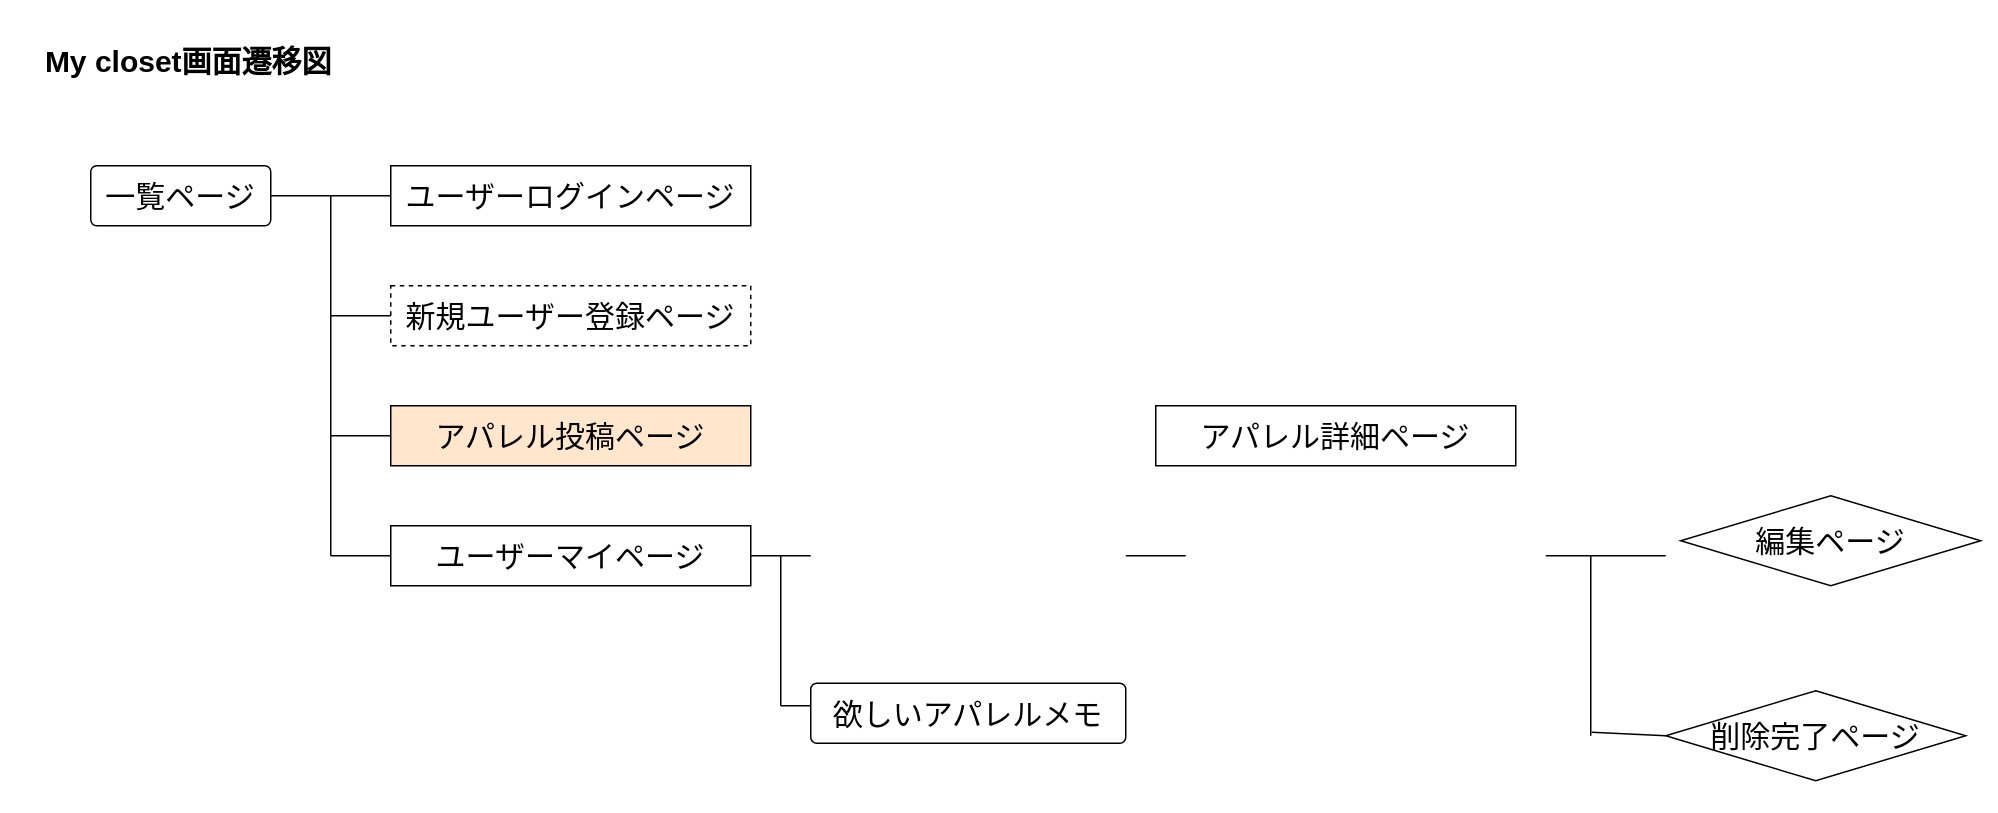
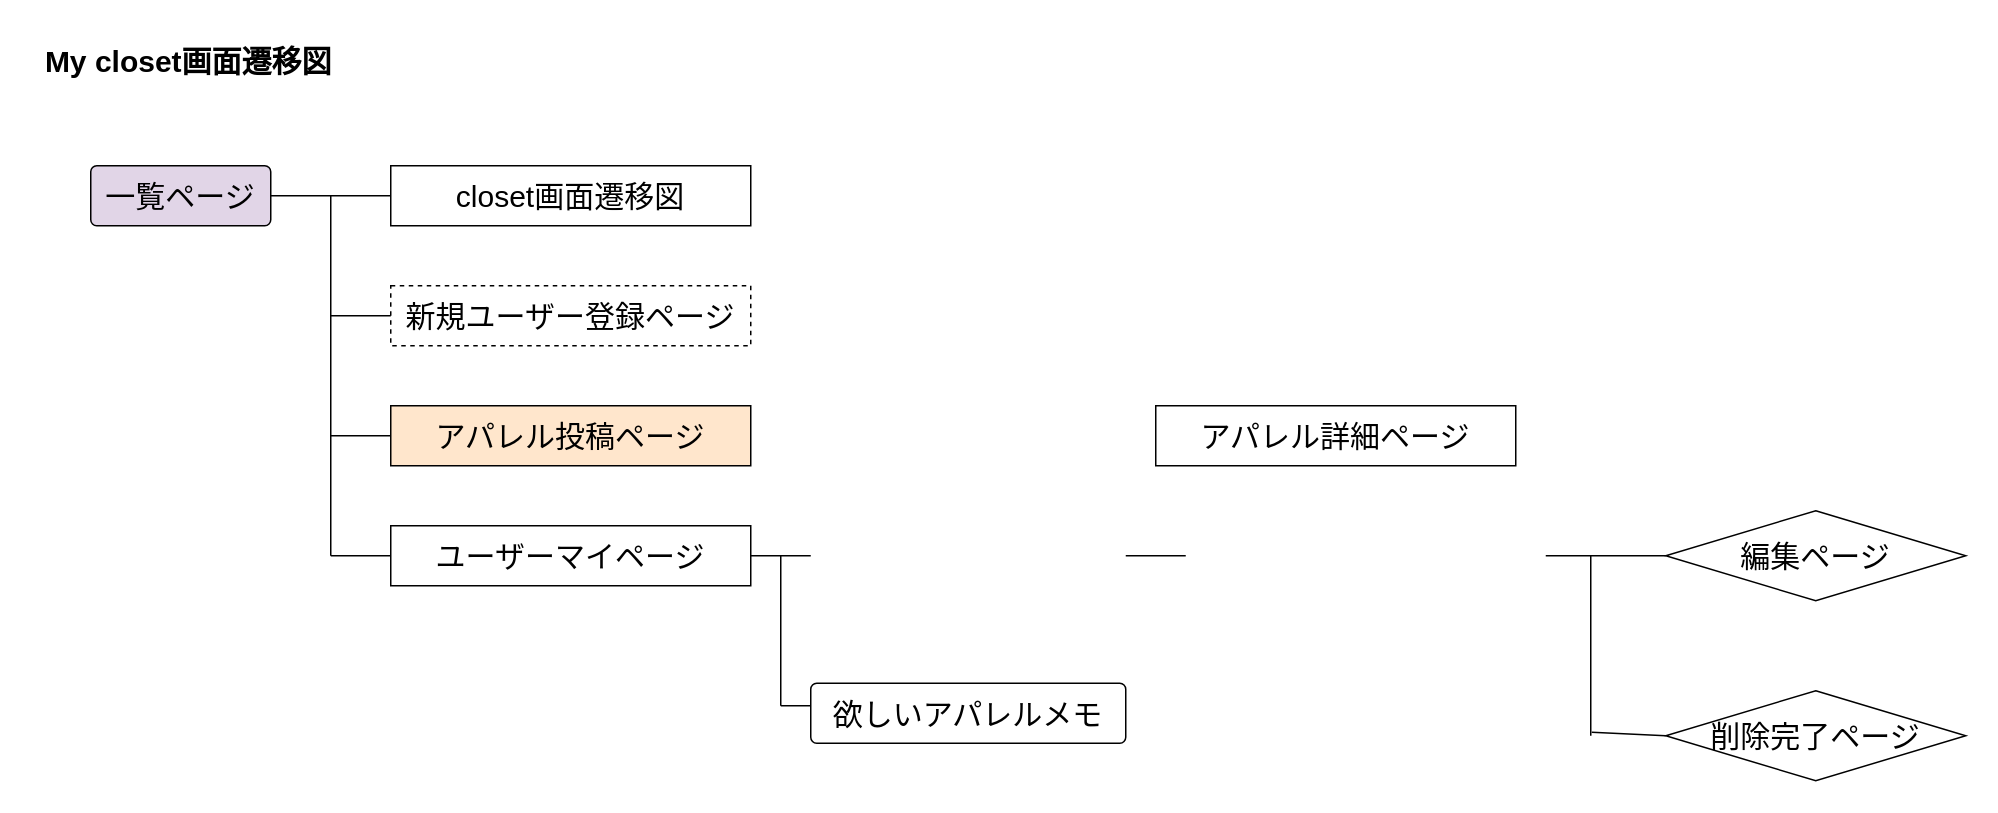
node "一覧ページ": fillcolor #ffffff -> #e1d5e7
node "ユーザーログインページ": label "ユーザーログインページ" -> "closet画面遷移図"
node "編集ページ": moved (1831, 541) -> (1816, 556)
